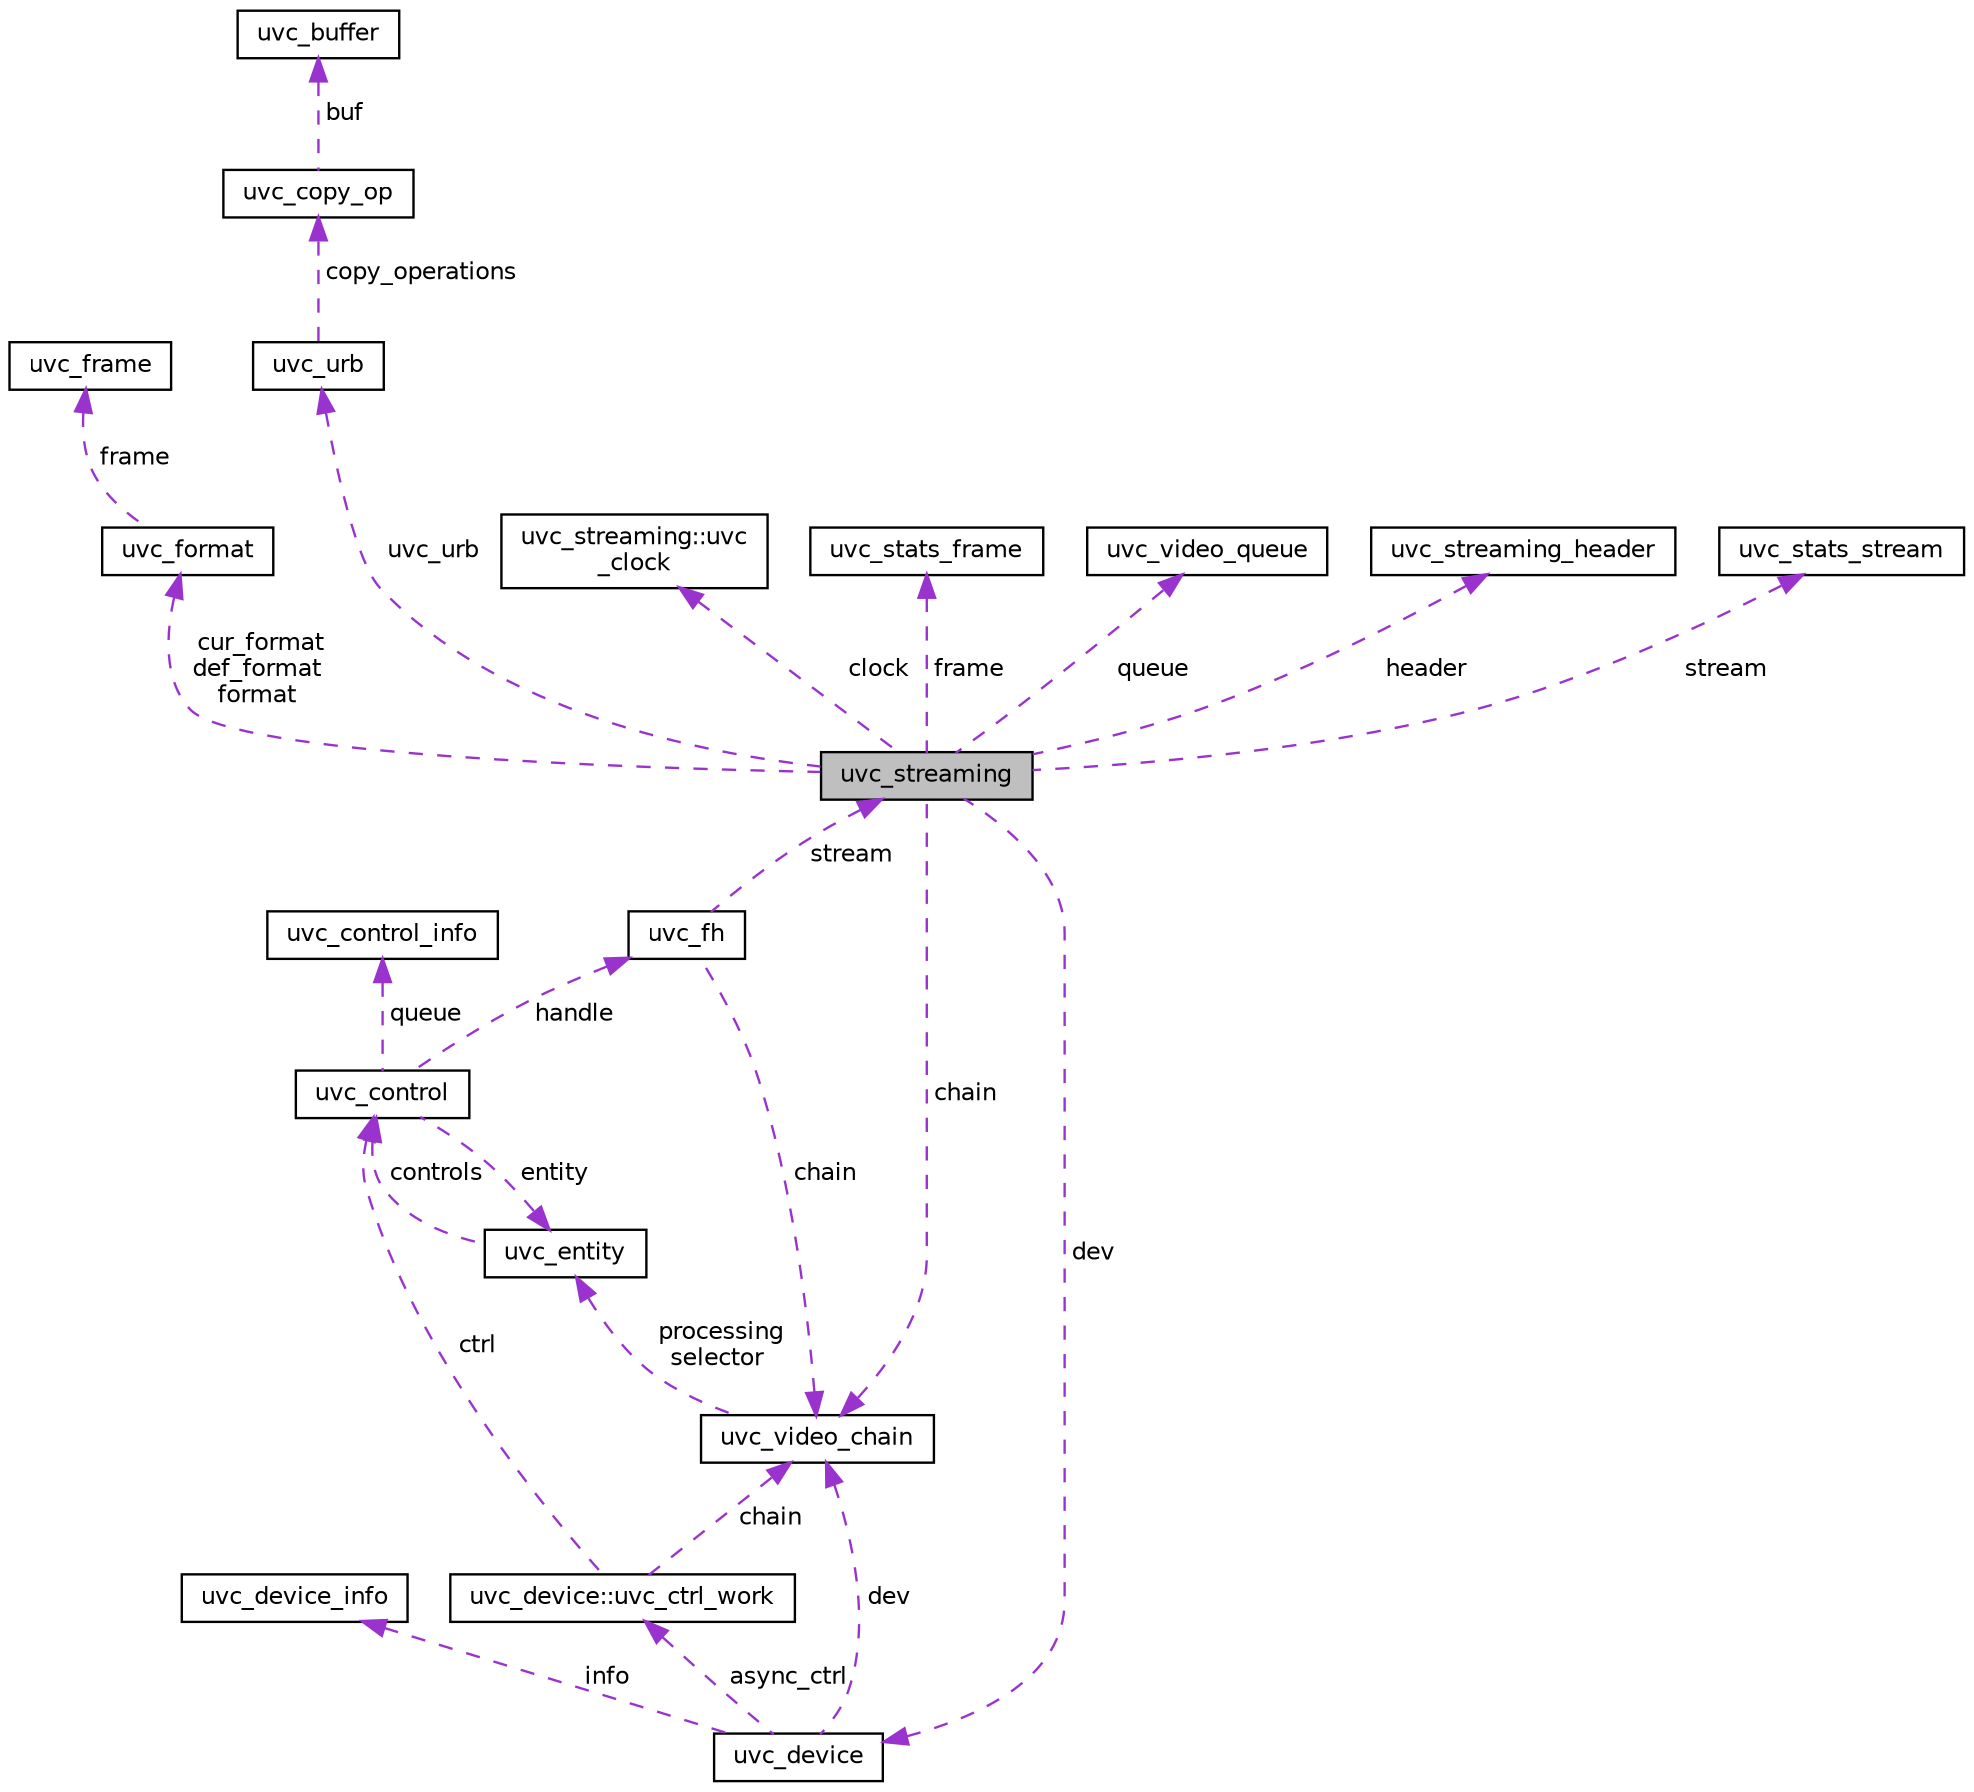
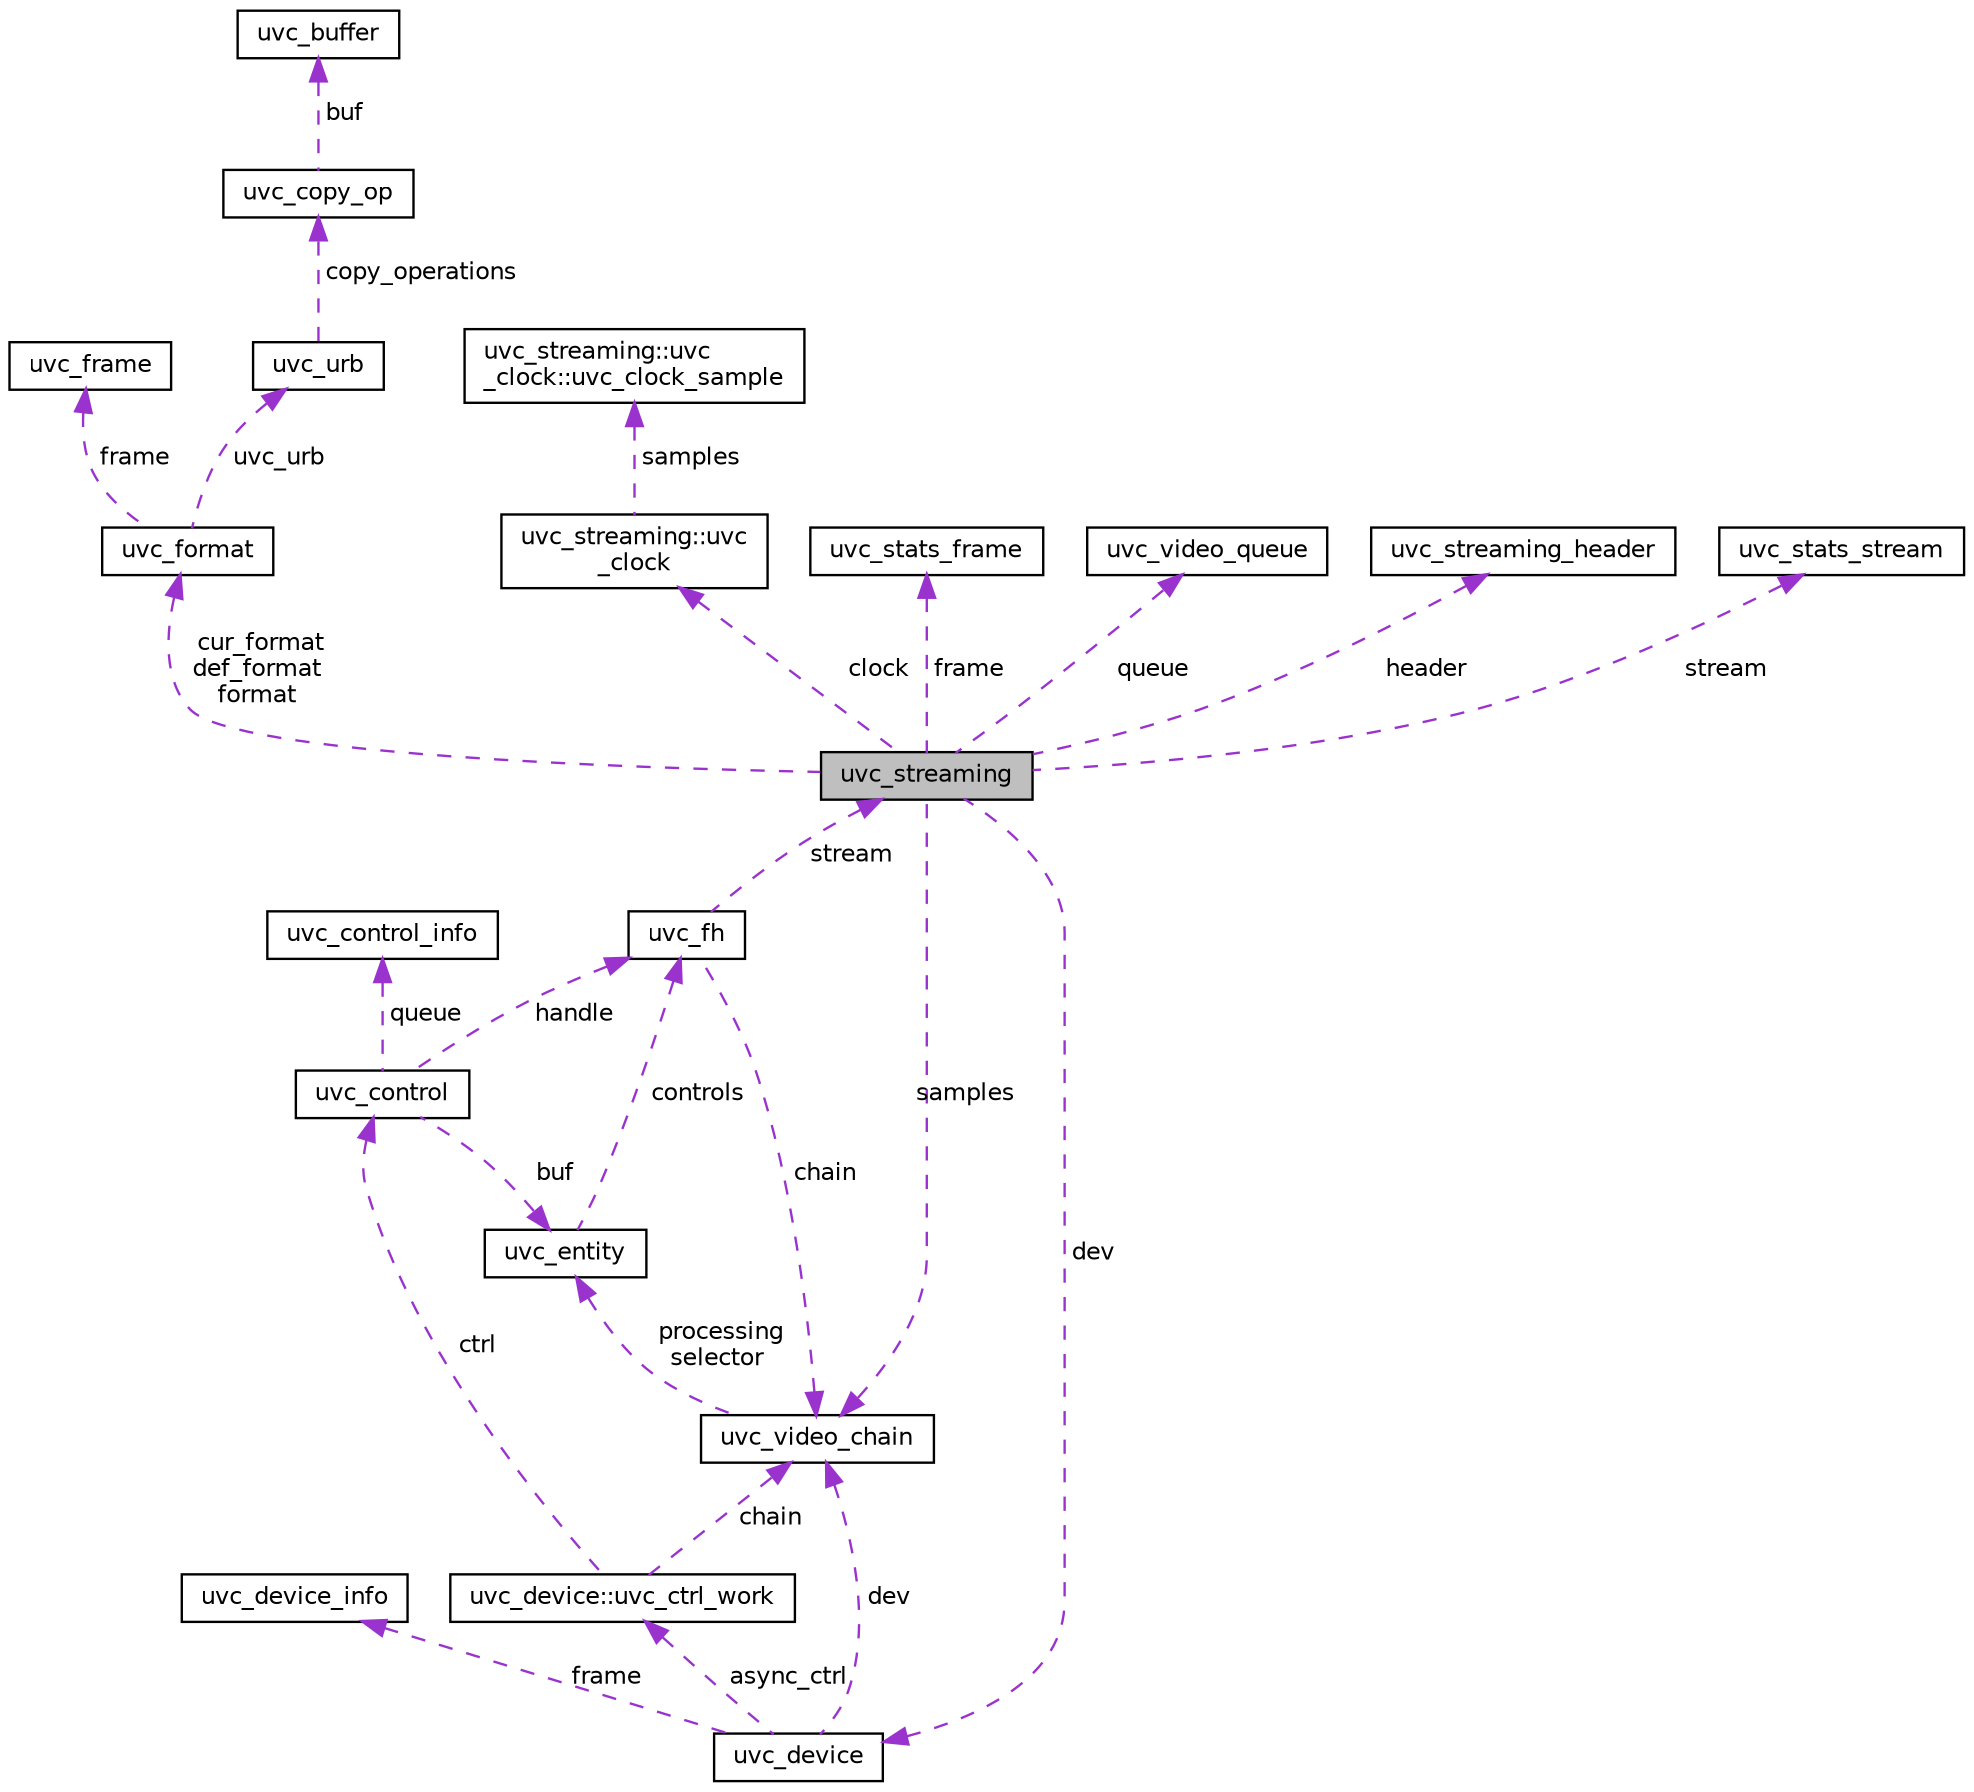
node "uvc_streaming::uvc _clock::uvc_clock_sample": added
edge "uvc_streaming" -> "uvc_urb": now "uvc_format" -> "uvc_urb"
edge "uvc_streaming" -> "uvc_video_chain": label " chain" -> " samples"
edge "uvc_control" -> "uvc_entity": label " entity" -> " buf"
edge "uvc_entity" -> "uvc_control": now "uvc_entity" -> "uvc_fh"
edge "uvc_device" -> "uvc_device_info": label " info" -> " frame"
